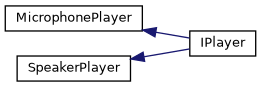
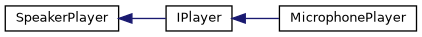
edge "IPlayer" -> "MicrophonePlayer": reversed
